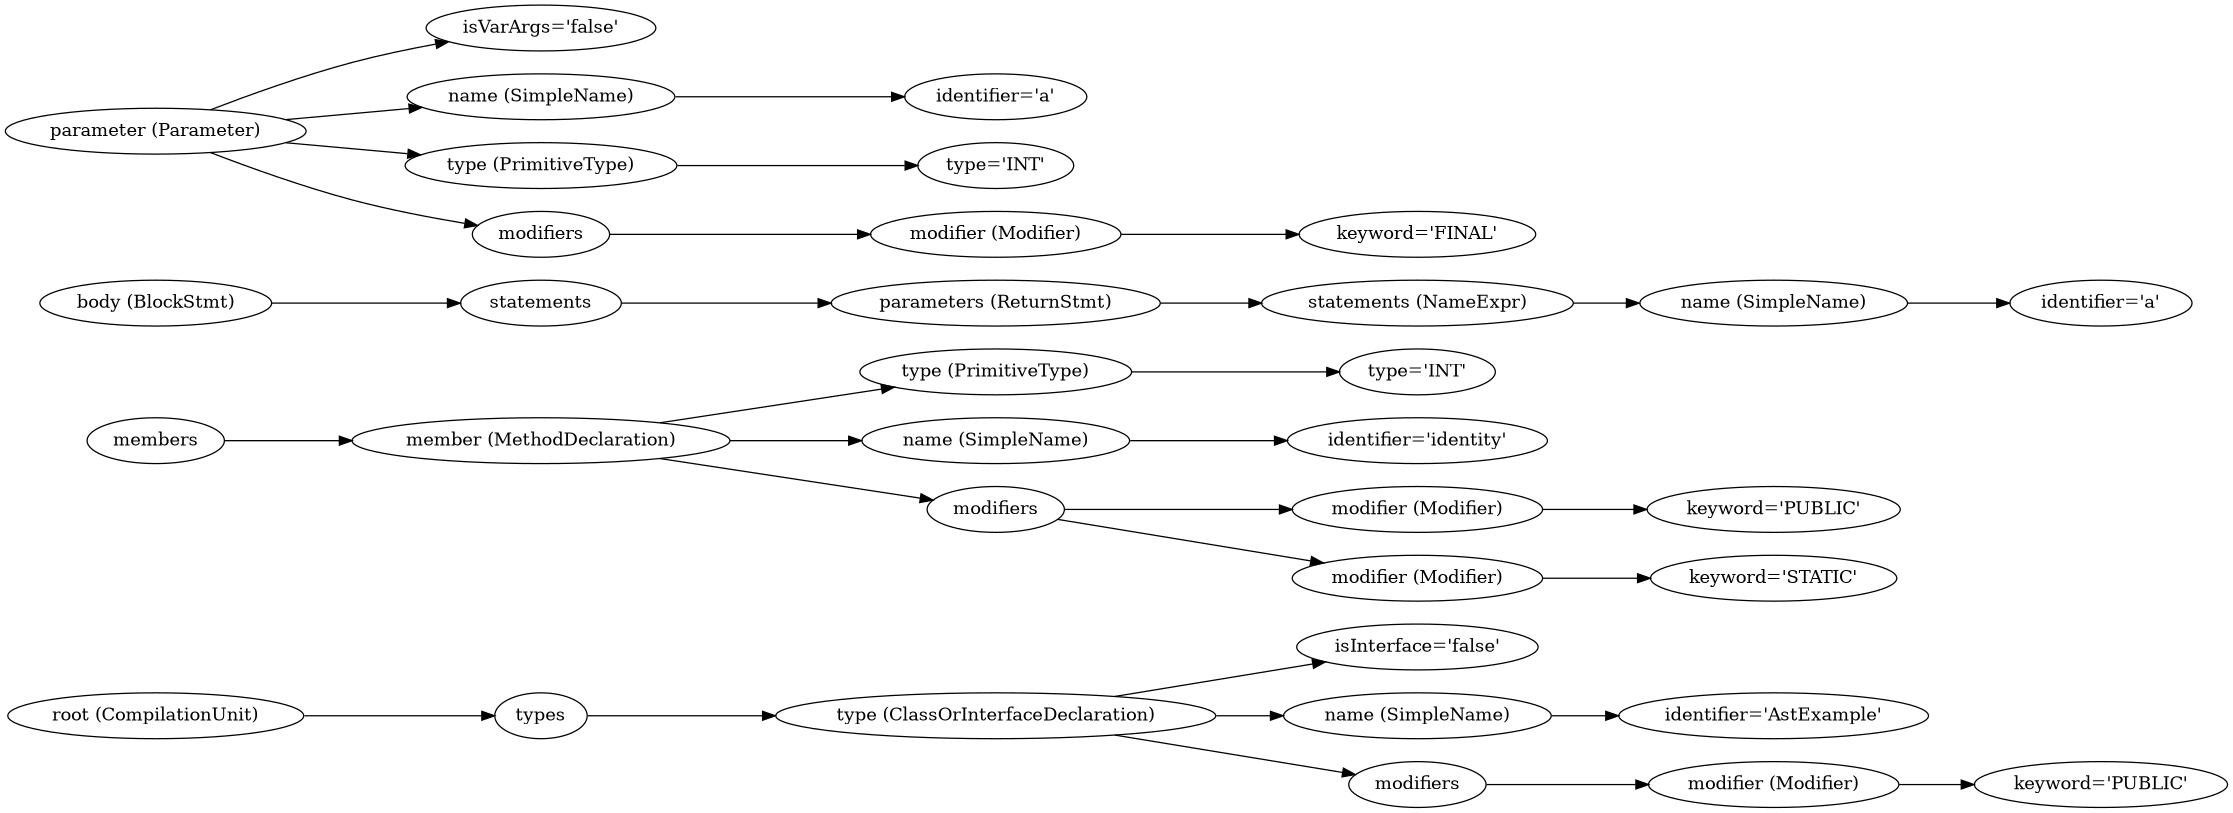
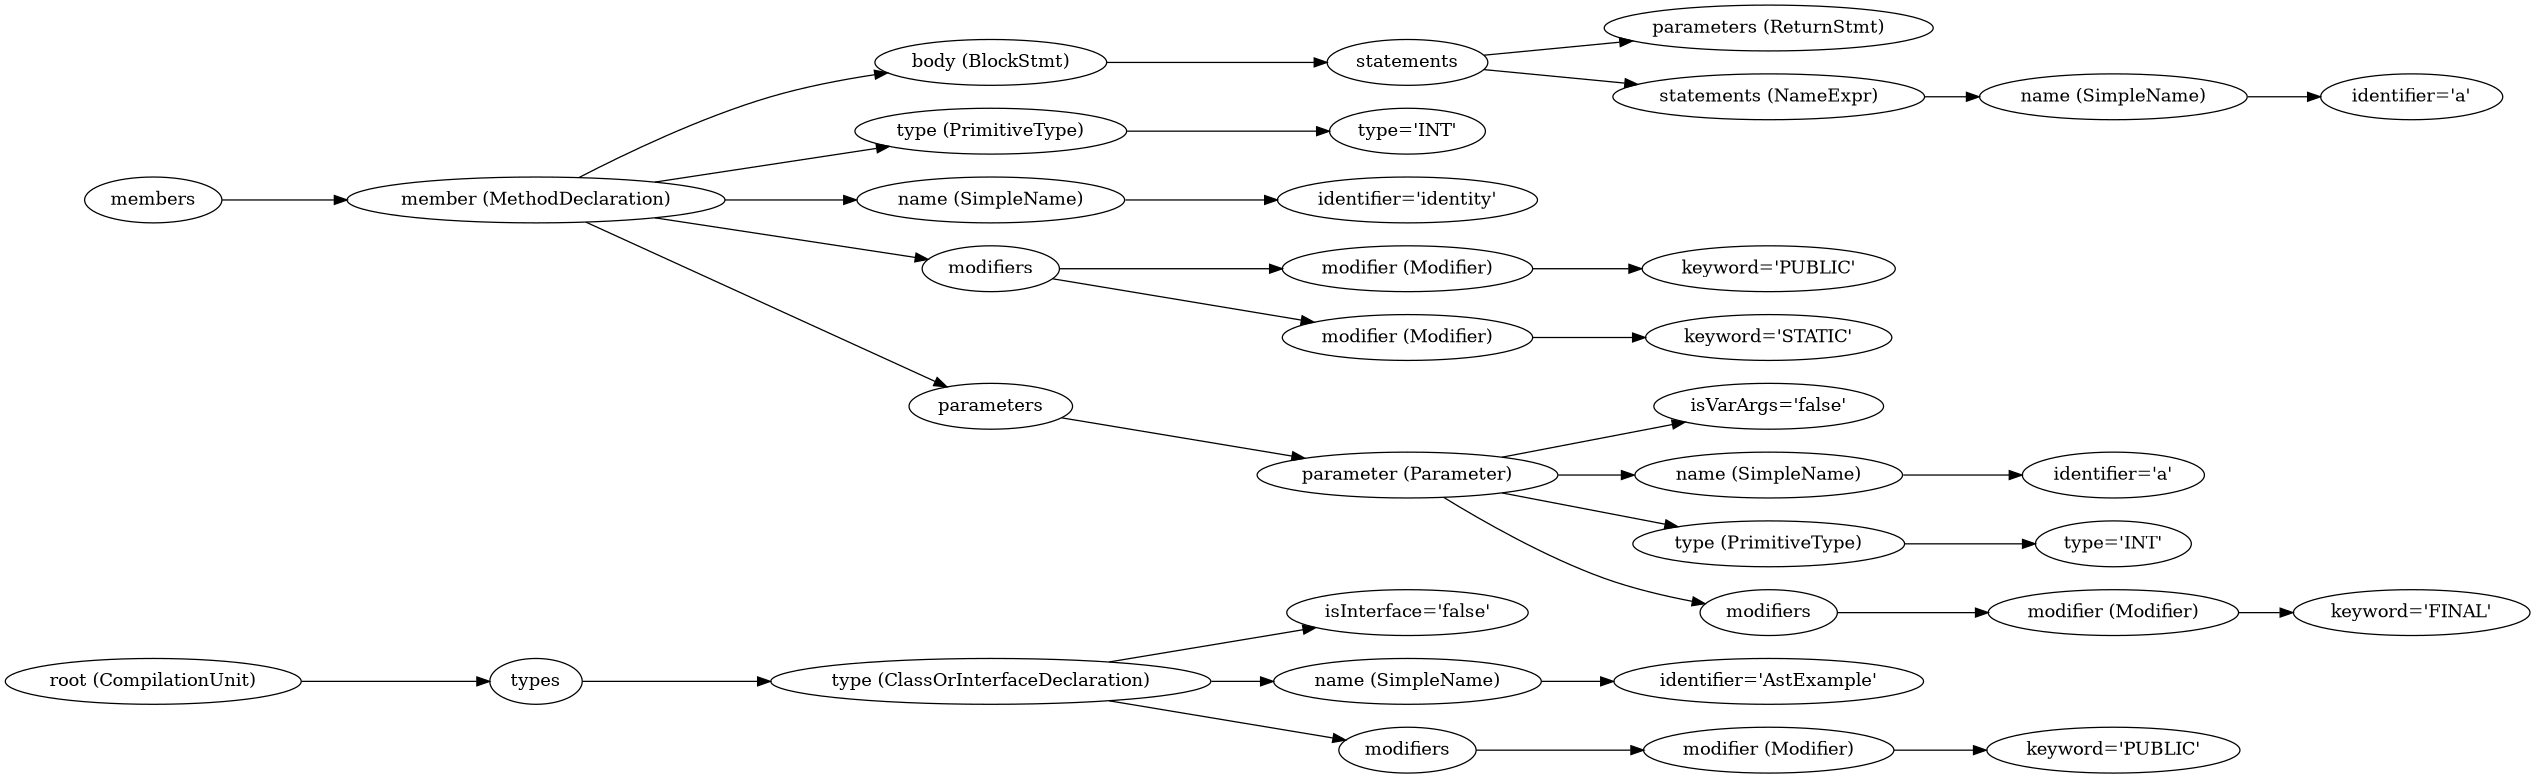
edge "member (MethodDeclaration)" -> "body (BlockStmt)": added
edge "parameters (ReturnStmt)" -> "statements (NameExpr)": now "statements" -> "statements (NameExpr)"
node "parameters": added
